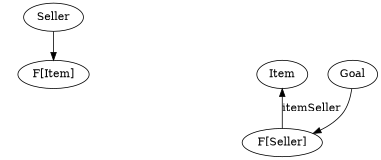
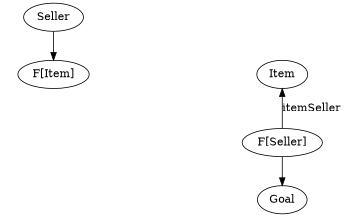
edge "Goal" -> "F[Seller]": reversed
